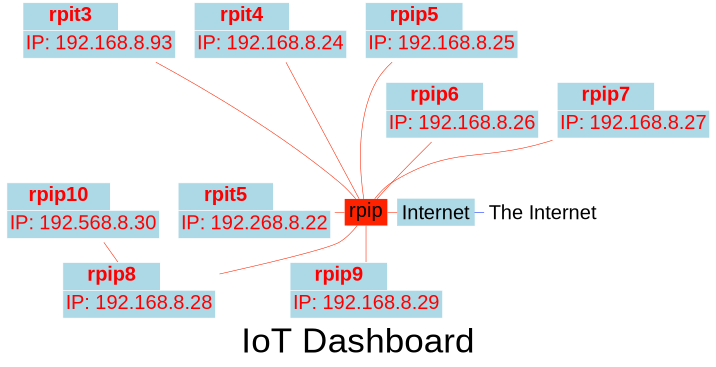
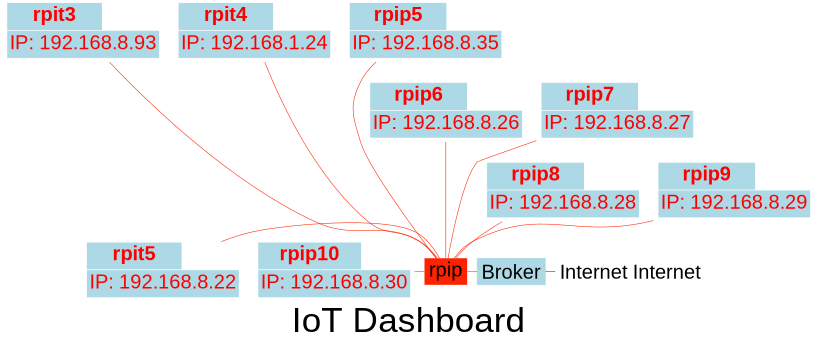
node "rpit4": text "IP: 192.168.8.24" -> "IP: 192.168.1.24"
node "rpip5": text "IP: 192.168.8.25" -> "IP: 192.168.8.35"
node "Internet": label "Internet" -> "Broker"
node "The Internet": label "The Internet" -> "Internet Internet"
node "rpip10": text "IP: 192.568.8.30" -> "IP: 192.168.8.30"
node "rpit5": text "IP: 192.268.8.22" -> "IP: 192.168.8.22"
edge "rpip10" -- "rpip8": now "rpip10" -- "rpip"
